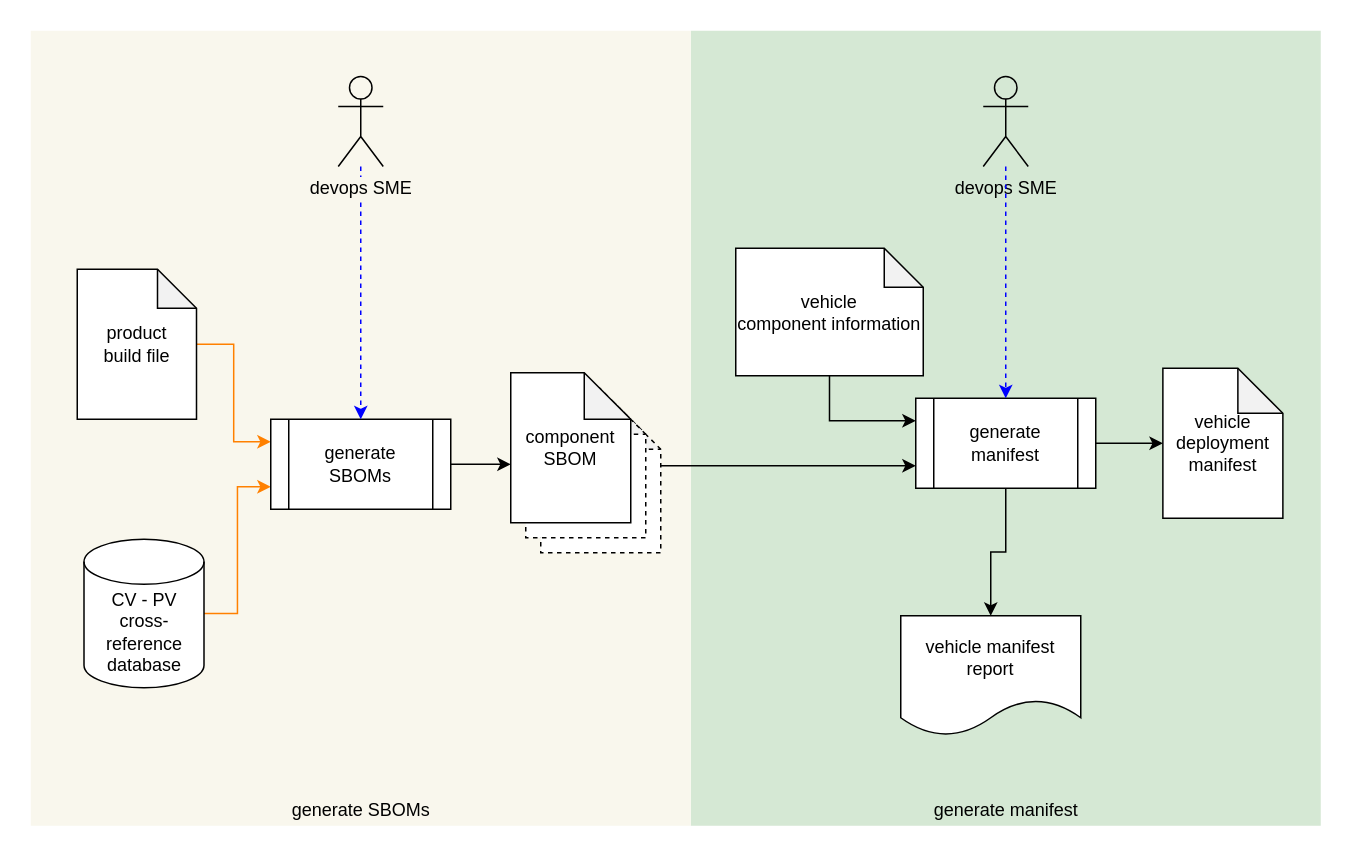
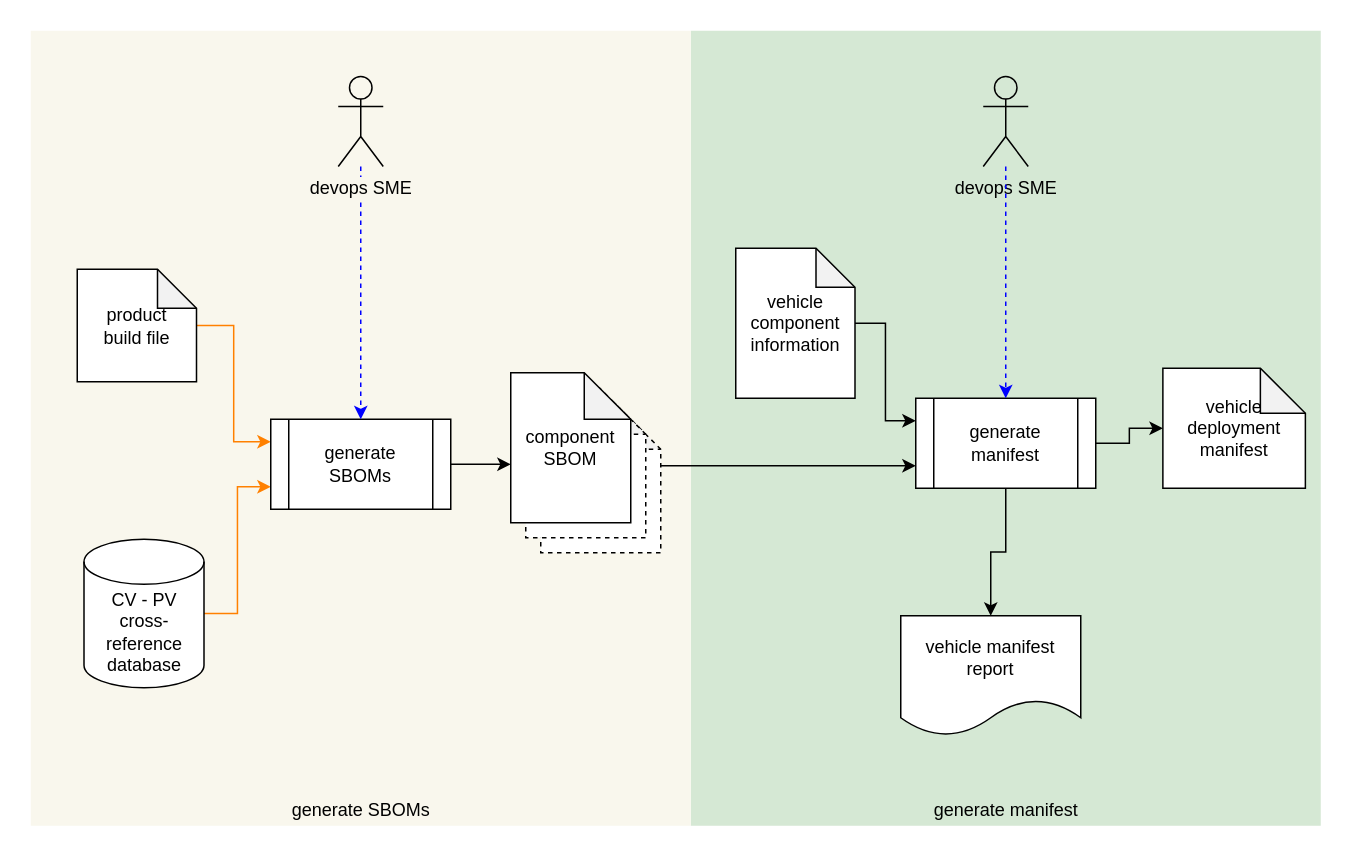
node "vehicle component information": size 188x128 -> 119x150
node "product build file": size 119x150 -> 119x113
node "vehicle deployment manifest": size 120x150 -> 143x120
